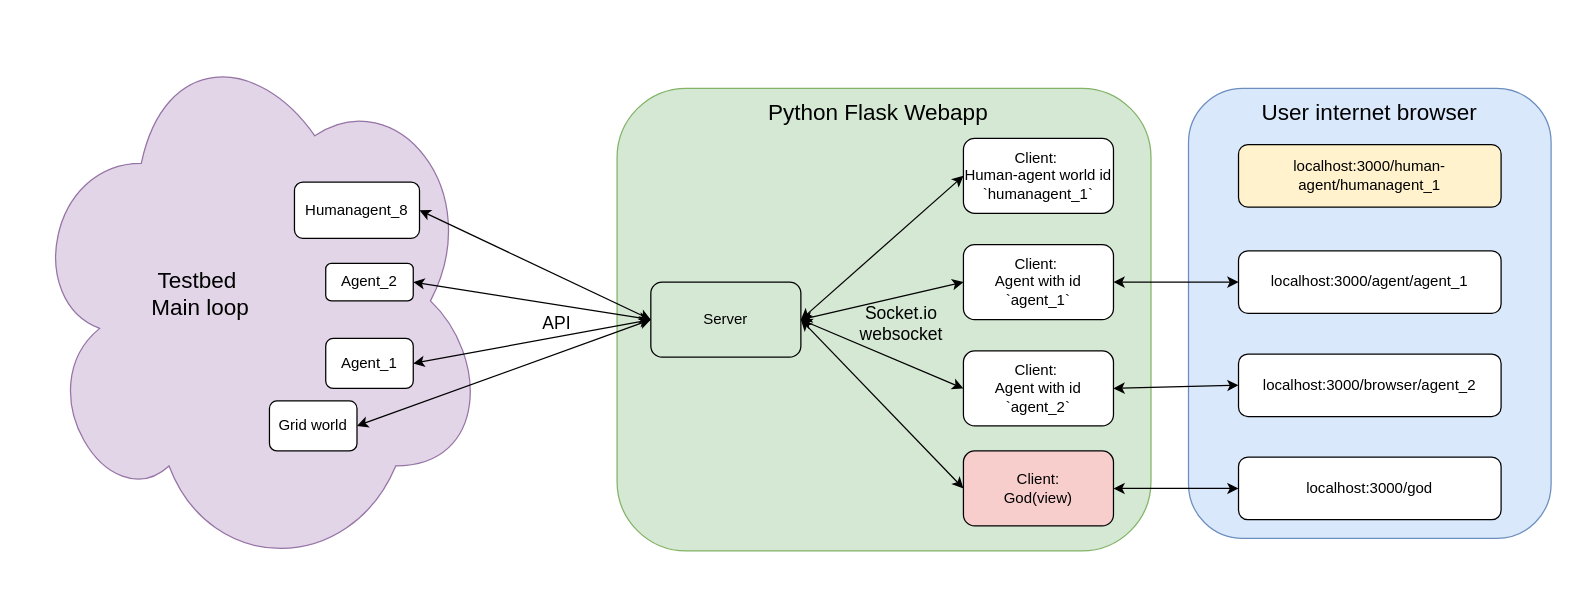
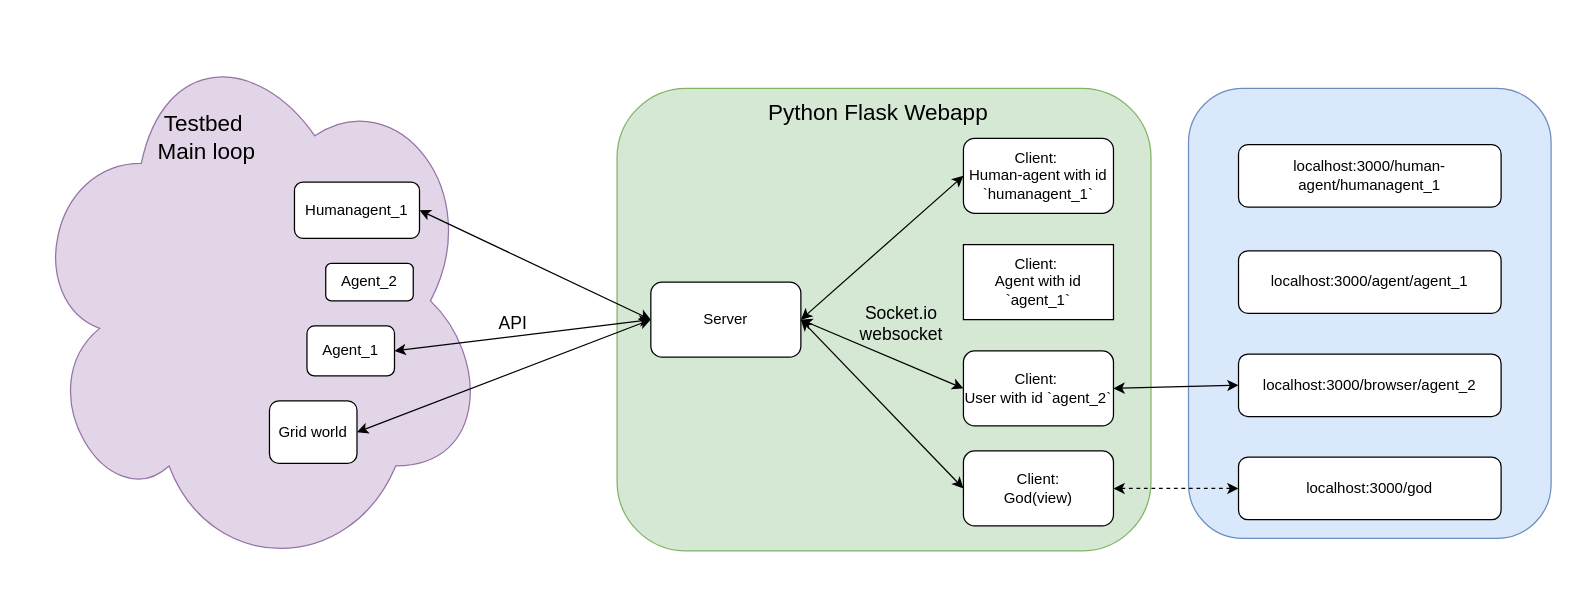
node "User internet browser": removed
node "Client: Human-agent world id `humanagent_1`": label "Client: Human-agent world id `humanagent_1`" -> "Client: Human-agent with id `humanagent_1`"
node "localhost:3000/human-agent/humanagent_1": fillcolor #fff2cc -> #ffffff
node "Humanagent_8": label "Humanagent_8" -> "Humanagent_1"
node "Client: Agent with id `agent_1`": shape rounded rectangle -> rectangle
edge "Client: Agent with id `agent_1`" -- "localhost:3000/agent/agent_1": removed
node "Testbed Main loop": moved (201, 294) -> (207, 138)
edge "Agent_2" -- "Server": removed
edge "Client: Agent with id `agent_1`" -- "Server": removed
node "Server": fillcolor #d5e8d4 -> #ffffff
node "API": moved (557, 323) -> (513, 323)
node "Agent_1": moved (369, 363) -> (351, 351)
node "Client: Agent with id `agent_2`": label "Client: Agent with id `agent_2`" -> "Client: User with id `agent_2`"
node "Grid world": size 88x50 -> 88x63
node "Client: God(view)": fillcolor #f8cecc -> #ffffff
edge "Client: God(view)" -- "localhost:3000/god": style solid -> dashed
